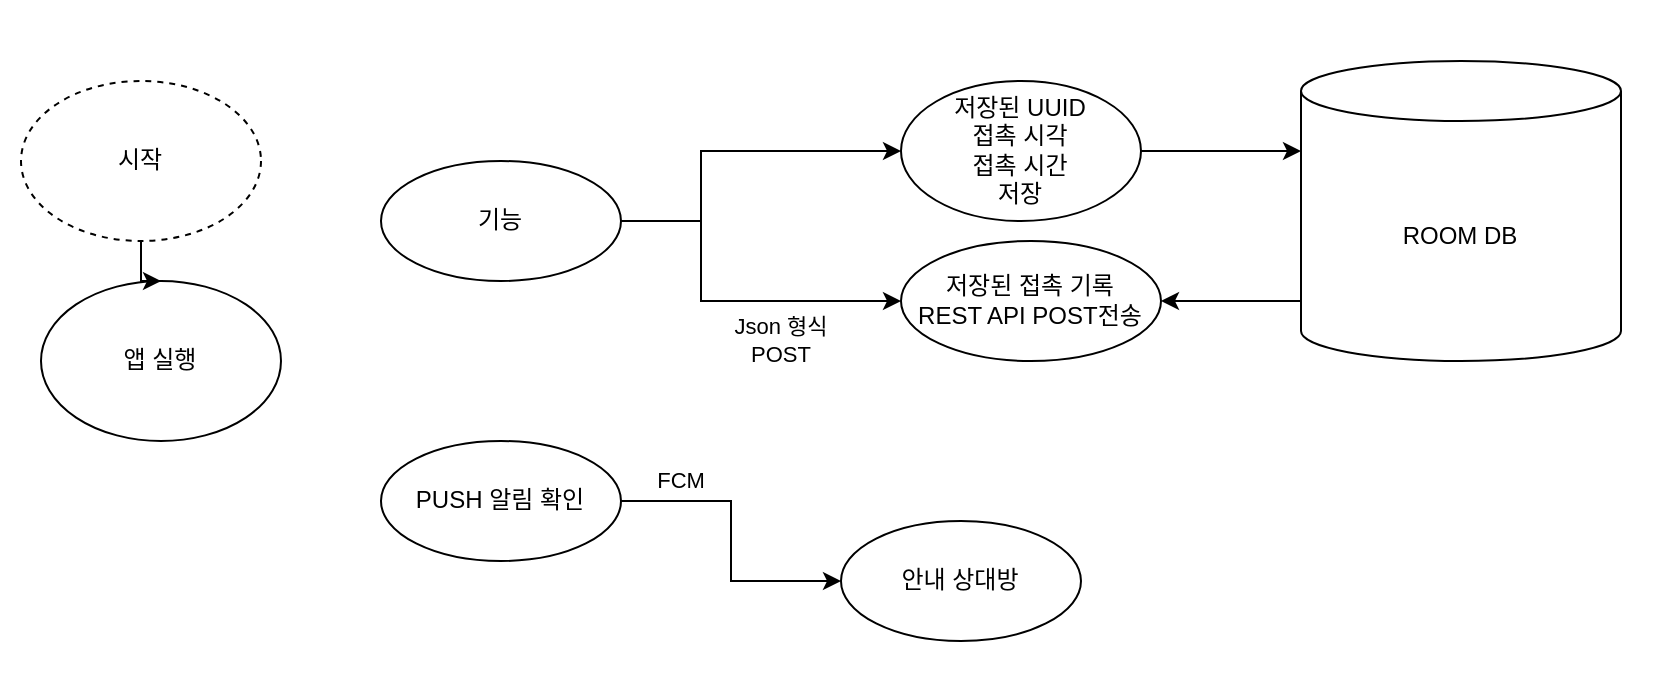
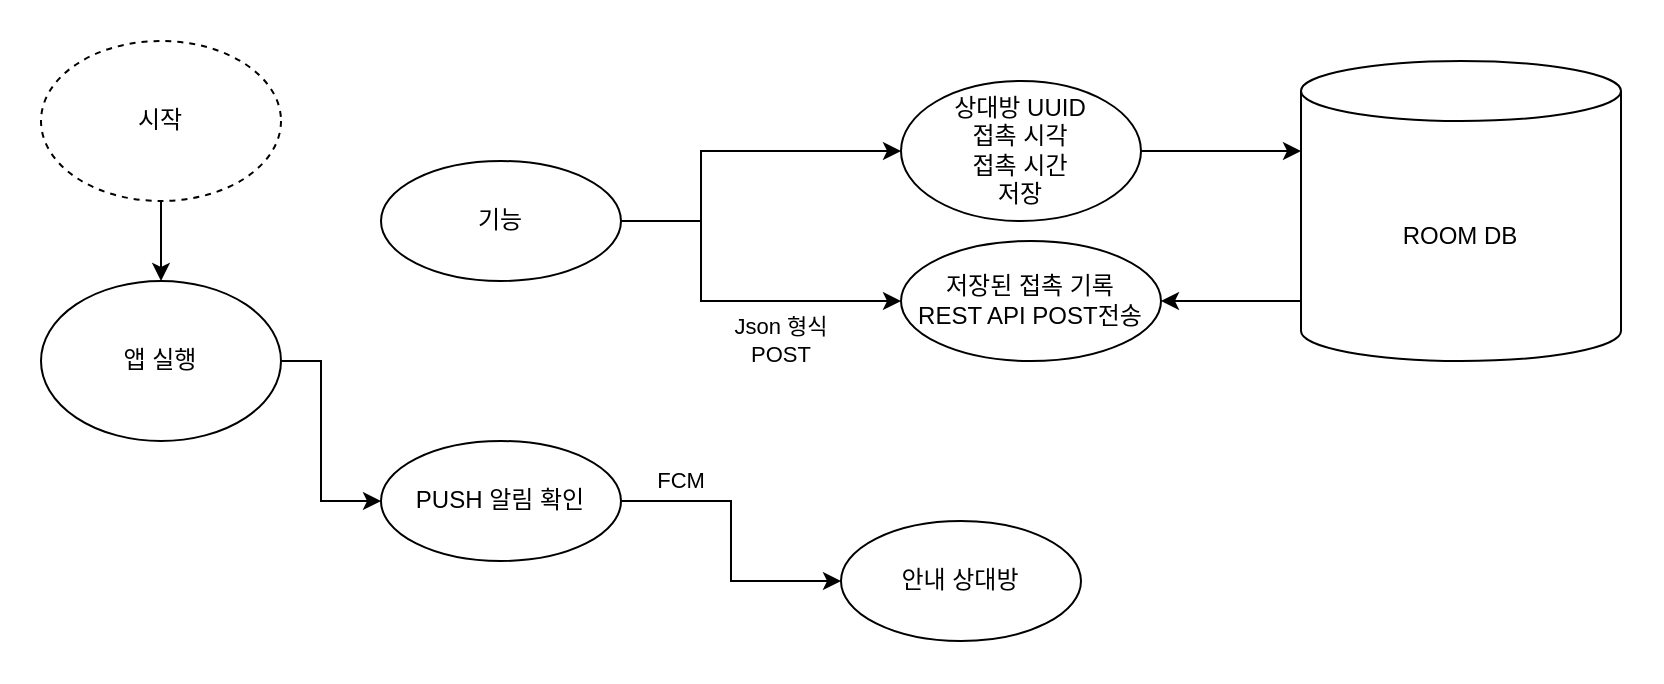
node "저장된 UUID 접촉 시각 접촉 시간 저장": label "저장된 UUID 접촉 시각 접촉 시간 저장" -> "상대방 UUID 접촉 시각 접촉 시간 저장"
node "시작": moved (141, 161) -> (161, 121)
edge "앱 실행" -> "PUSH 알림 확인": added
